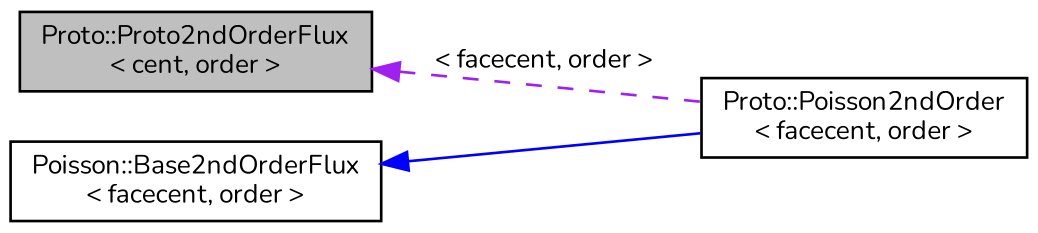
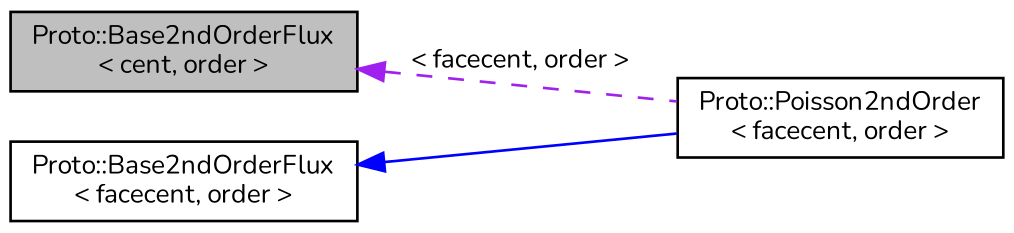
node "Proto::Proto2ndOrderFlux < cent, order >": label "Proto::Proto2ndOrderFlux < cent, order >" -> "Proto::Base2ndOrderFlux < cent, order >"
node "Poisson::Base2ndOrderFlux < facecent, order >": label "Poisson::Base2ndOrderFlux < facecent, order >" -> "Proto::Base2ndOrderFlux < facecent, order >"
